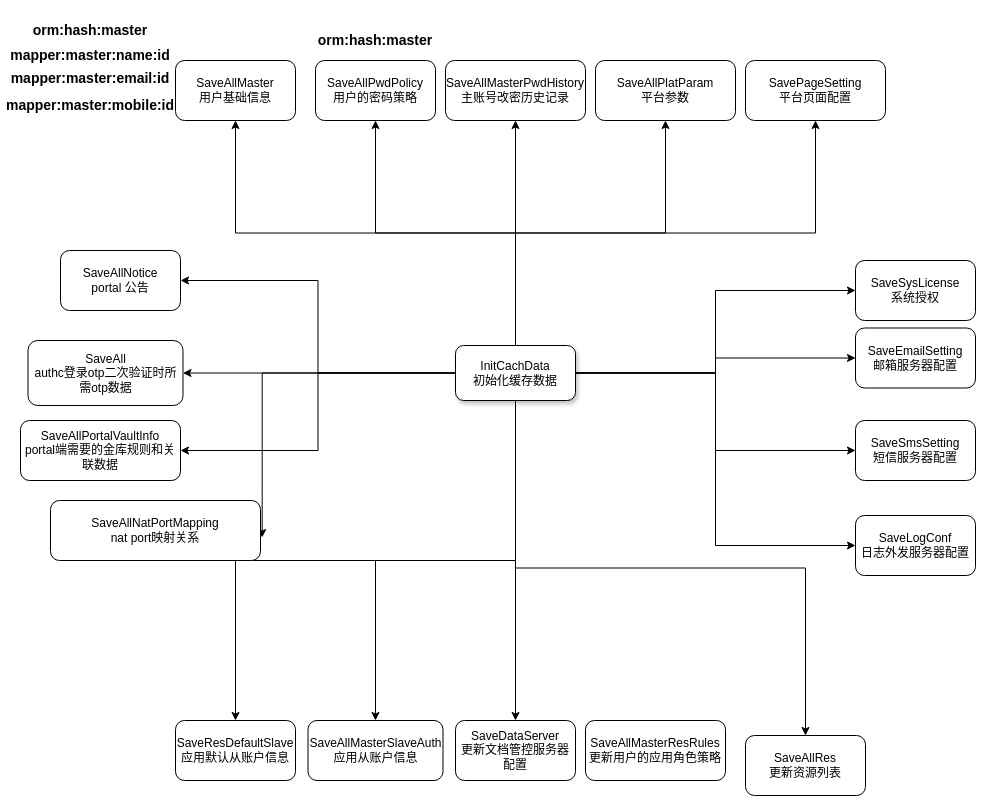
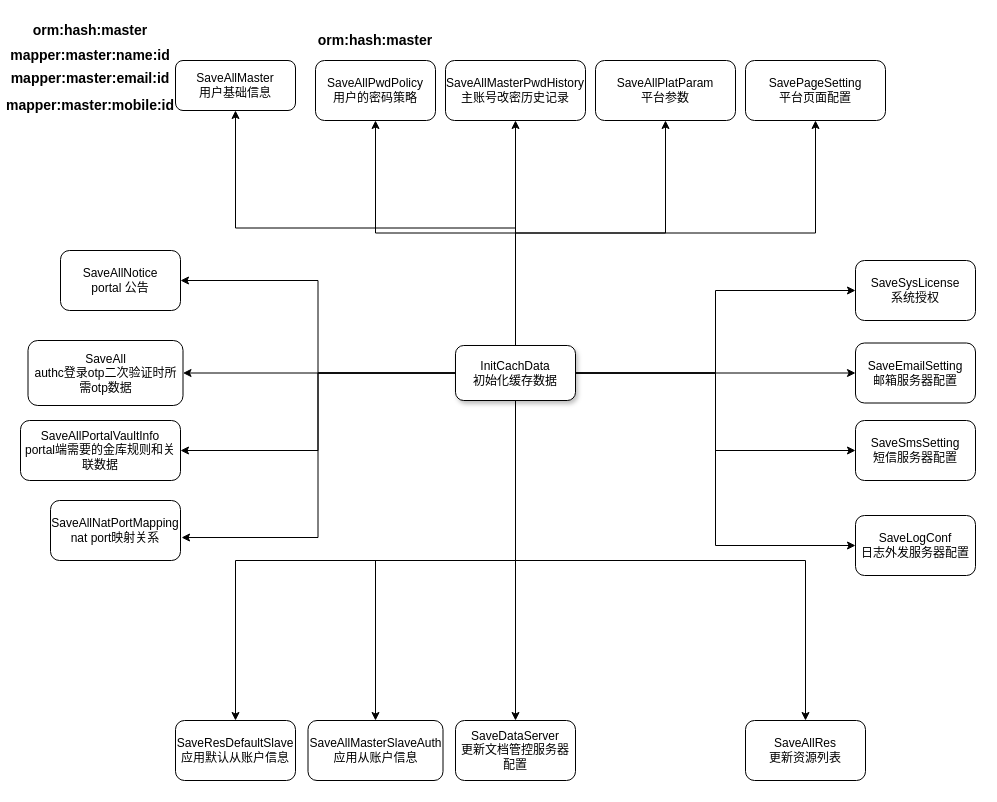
node "SaveAllMaster 用户基础信息": size 120x60 -> 120x50
node "SaveEmailSetting 邮箱服务器配置": moved (916, 358) -> (916, 373)
node "SaveAllNatPortMapping nat port映射关系": size 210x60 -> 130x60
node "SaveAllMasterResRules 更新用户的应用角色策略": removed
node "SaveAllRes 更新资源列表": moved (806, 766) -> (806, 751)
